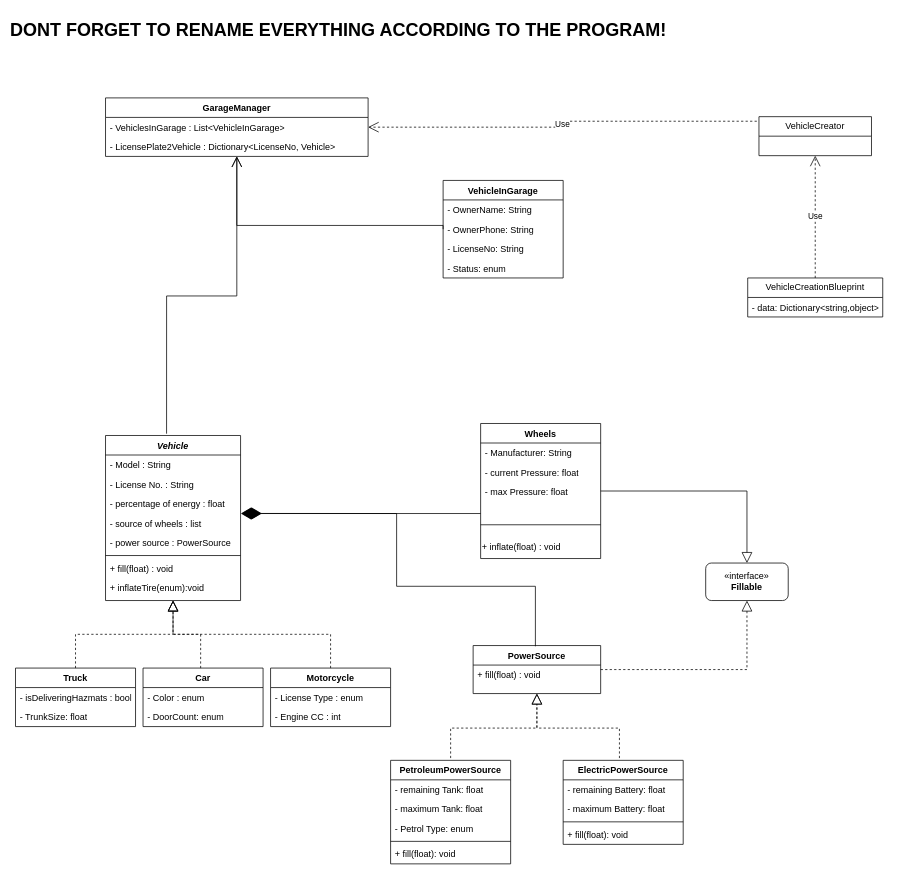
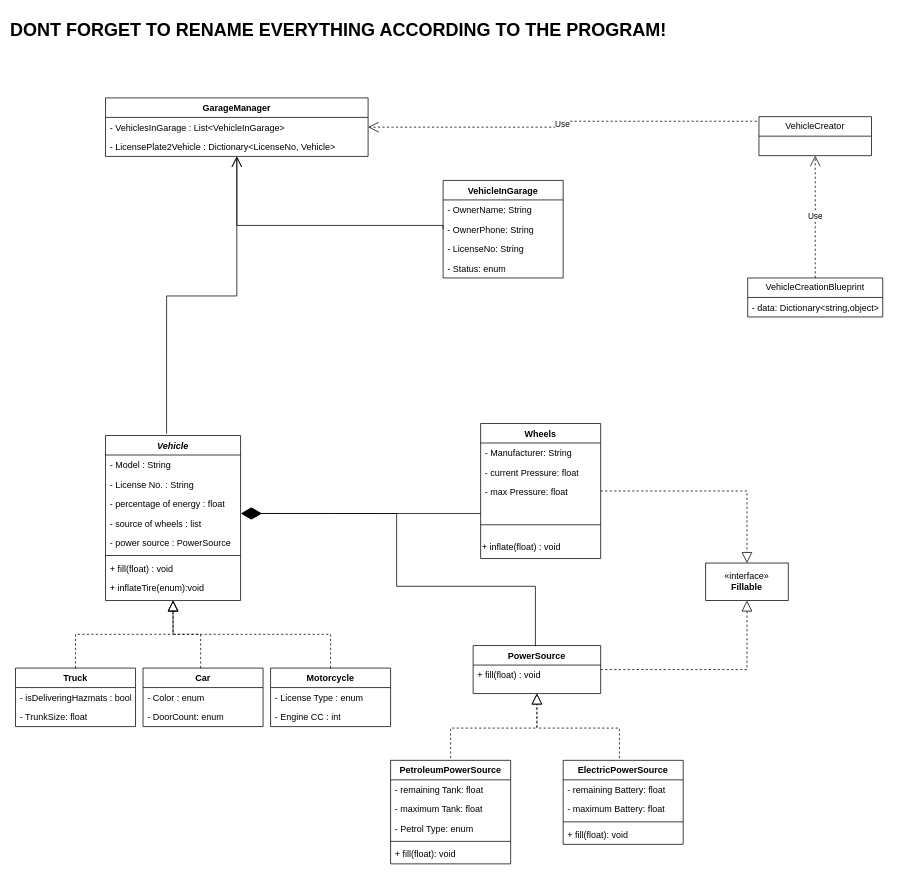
edge "Wheels" -> "«interface» Fillable": style solid -> dashed
node "«interface» Fillable": shape rounded rectangle -> rectangle
